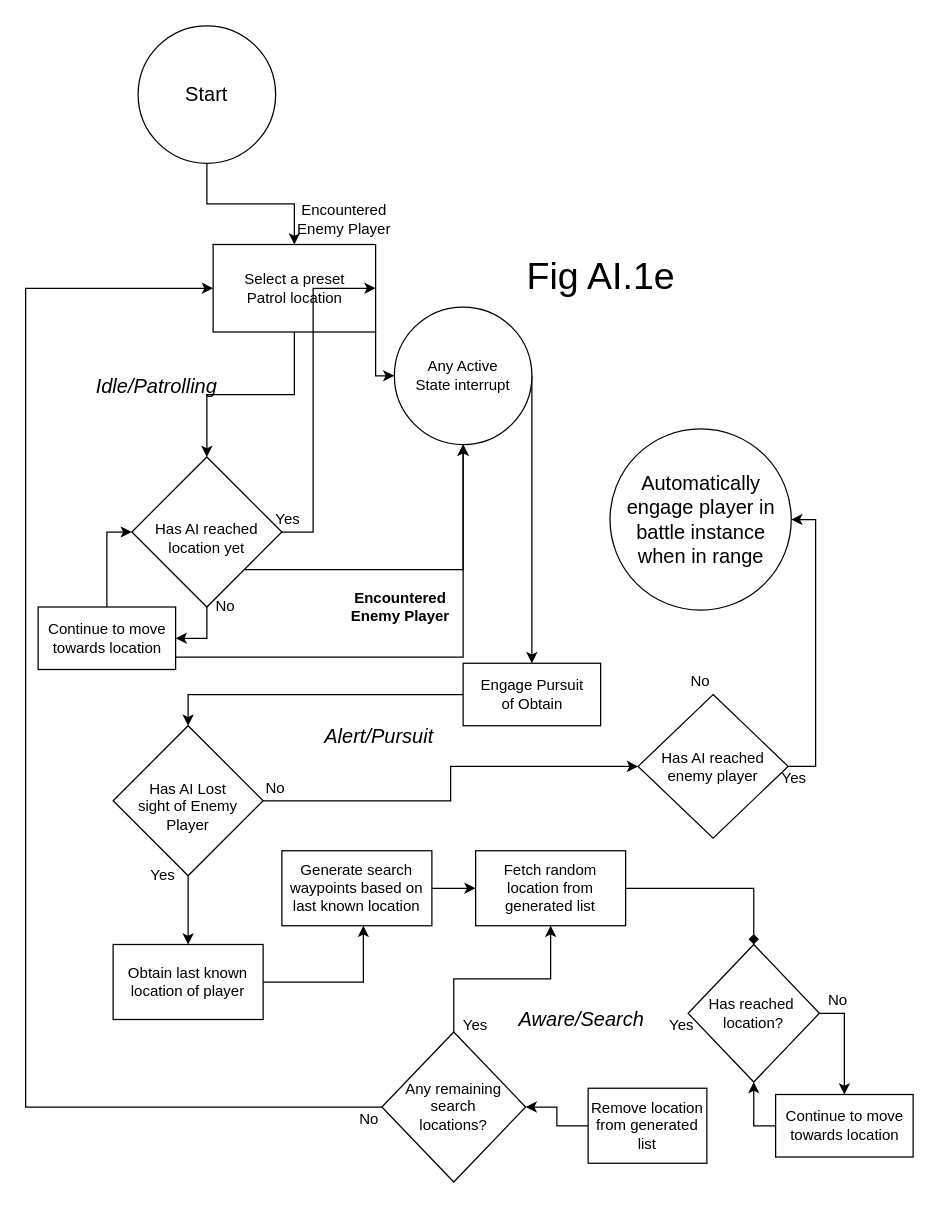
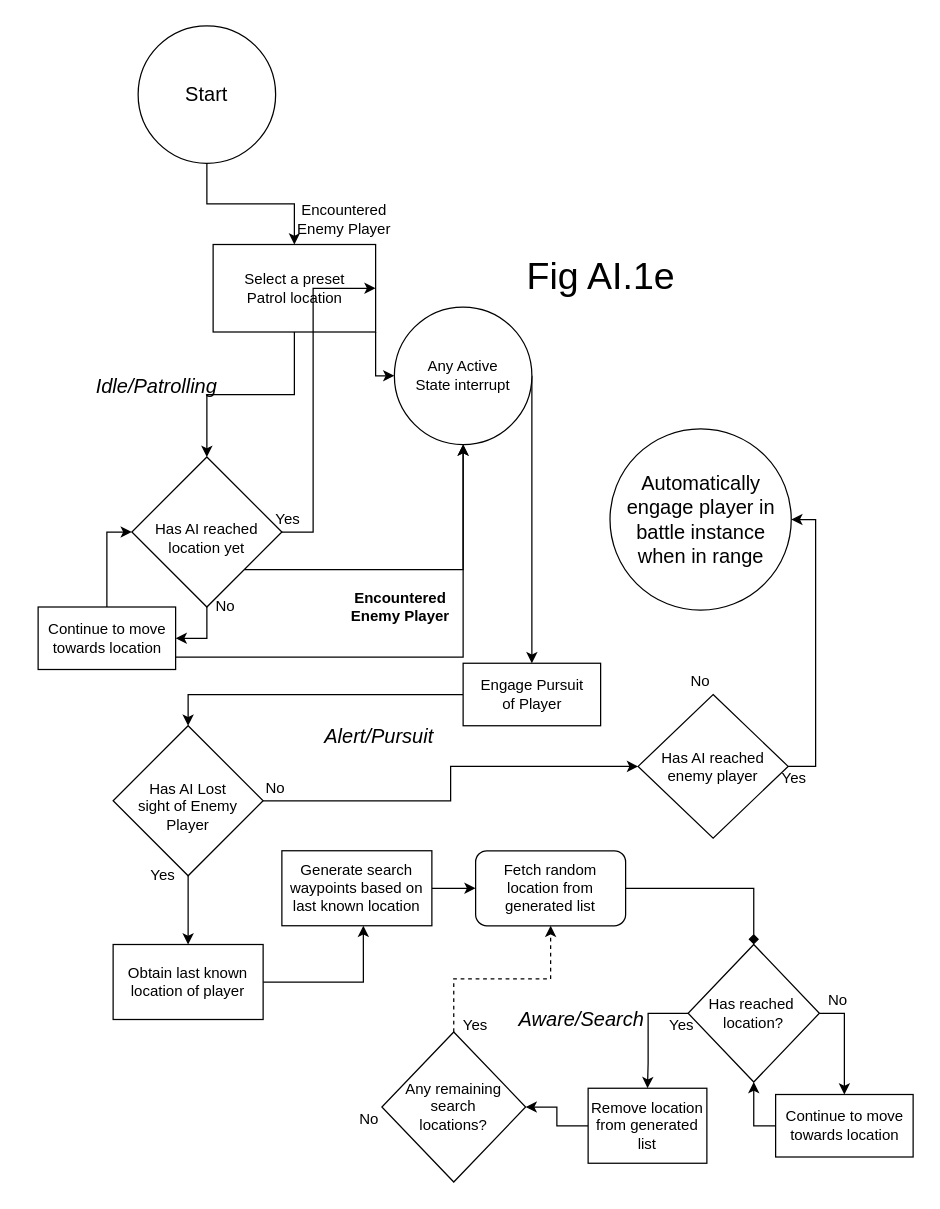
node "Engage Pursuit of Obtain": label "Engage Pursuit of Obtain" -> "Engage Pursuit of Player"
edge "Any remaining search locations?" -> "Select a preset Patrol location": removed
node "Fetch random location from generated list": shape rectangle -> rounded rectangle
edge "Any remaining search locations?" -> "Fetch random location from generated list": style solid -> dashed
edge "Has reached location?" -> "Remove location from generated list": added
